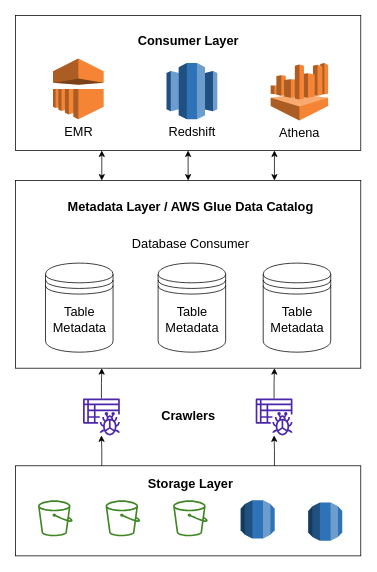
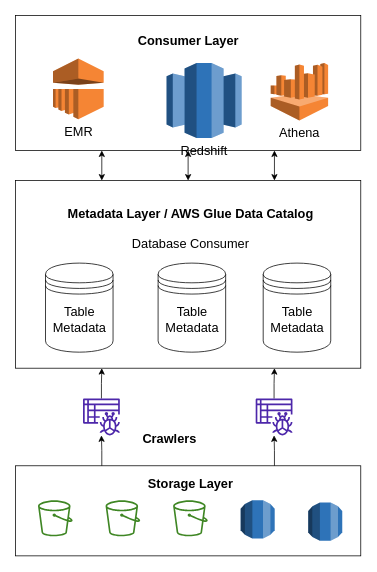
node "Redshift": size 51x56 -> 75x75
node "Metadata Layer / AWS Glue Data Catalog": moved (190, 207) -> (190, 215)
node "Crawlers": moved (188, 417) -> (169, 439)
